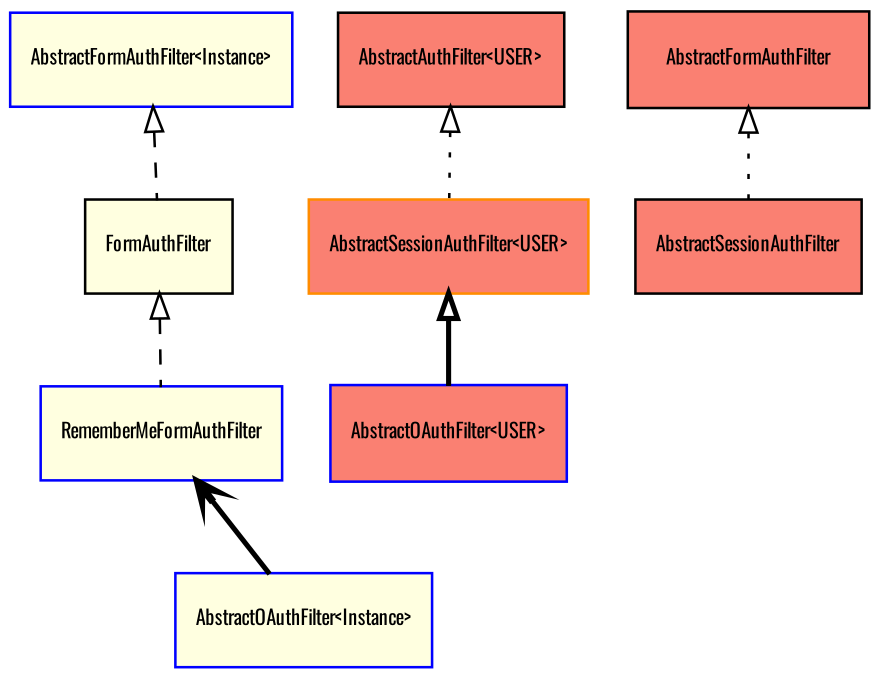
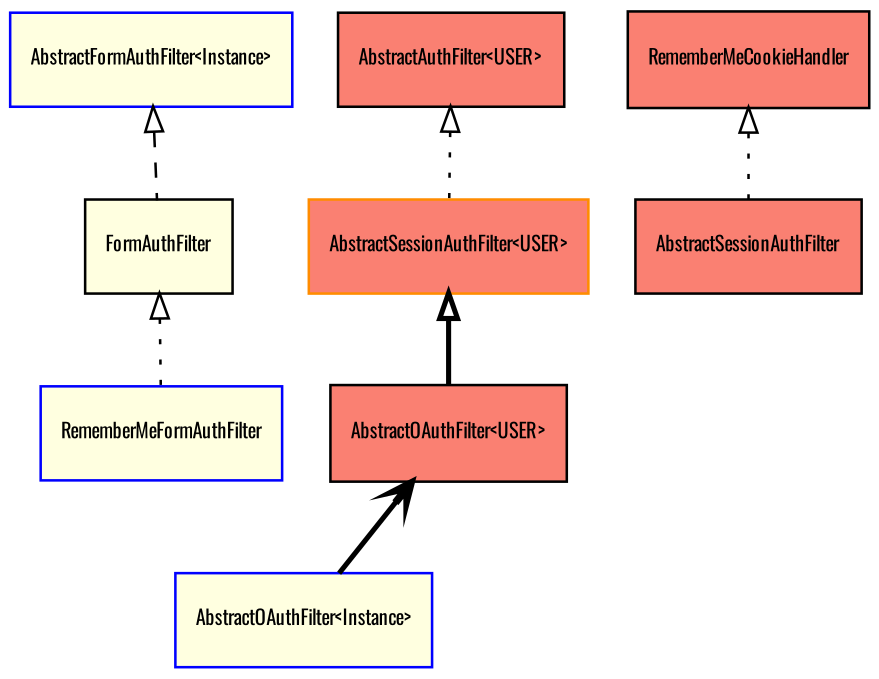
node "AbstractFormAuthFilter": label "AbstractFormAuthFilter" -> "RememberMeCookieHandler"
edge "RememberMeFormAuthFilter" -> "FormAuthFilter": style dashed -> dotted
node "AbstractOAuthFilter<USER>": color blue -> black
edge "AbstractOAuthFilter<Instance>" -> "RememberMeFormAuthFilter": now "AbstractOAuthFilter<Instance>" -> "AbstractOAuthFilter<USER>"
